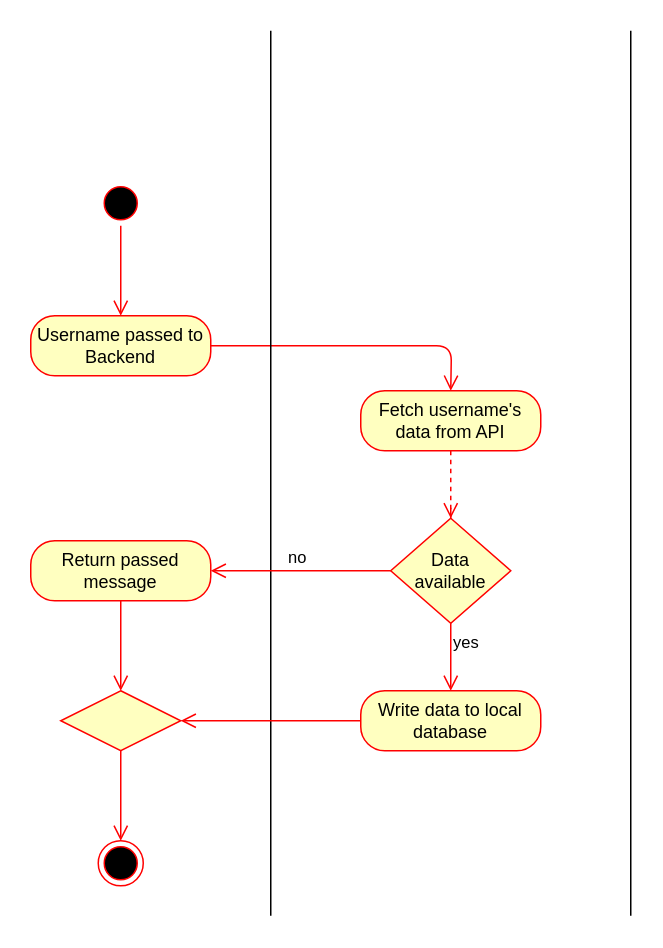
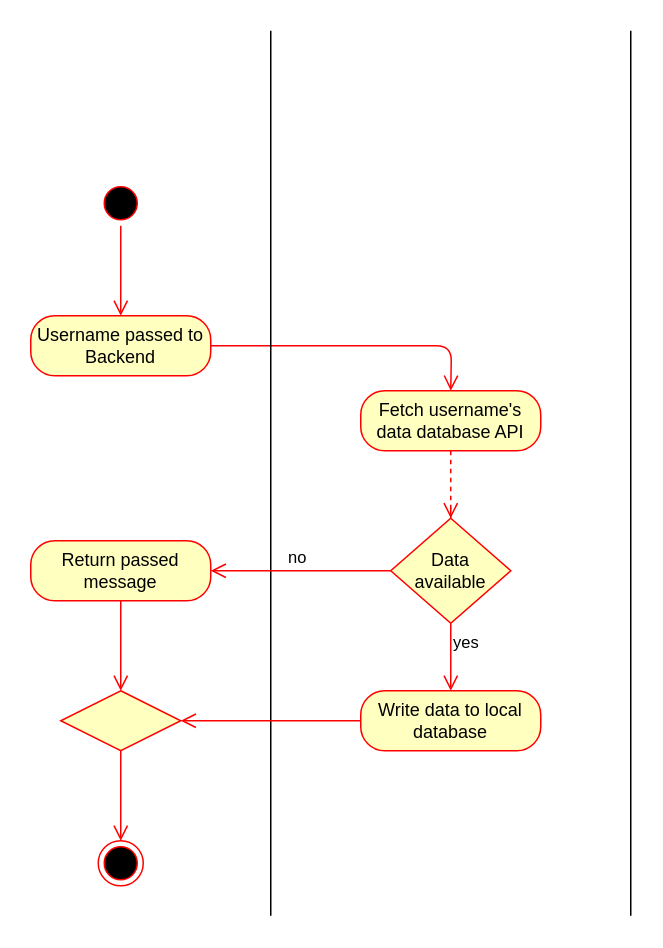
node "Fetch username's data from API": label "Fetch username's data from API" -> "Fetch username's data database API"
